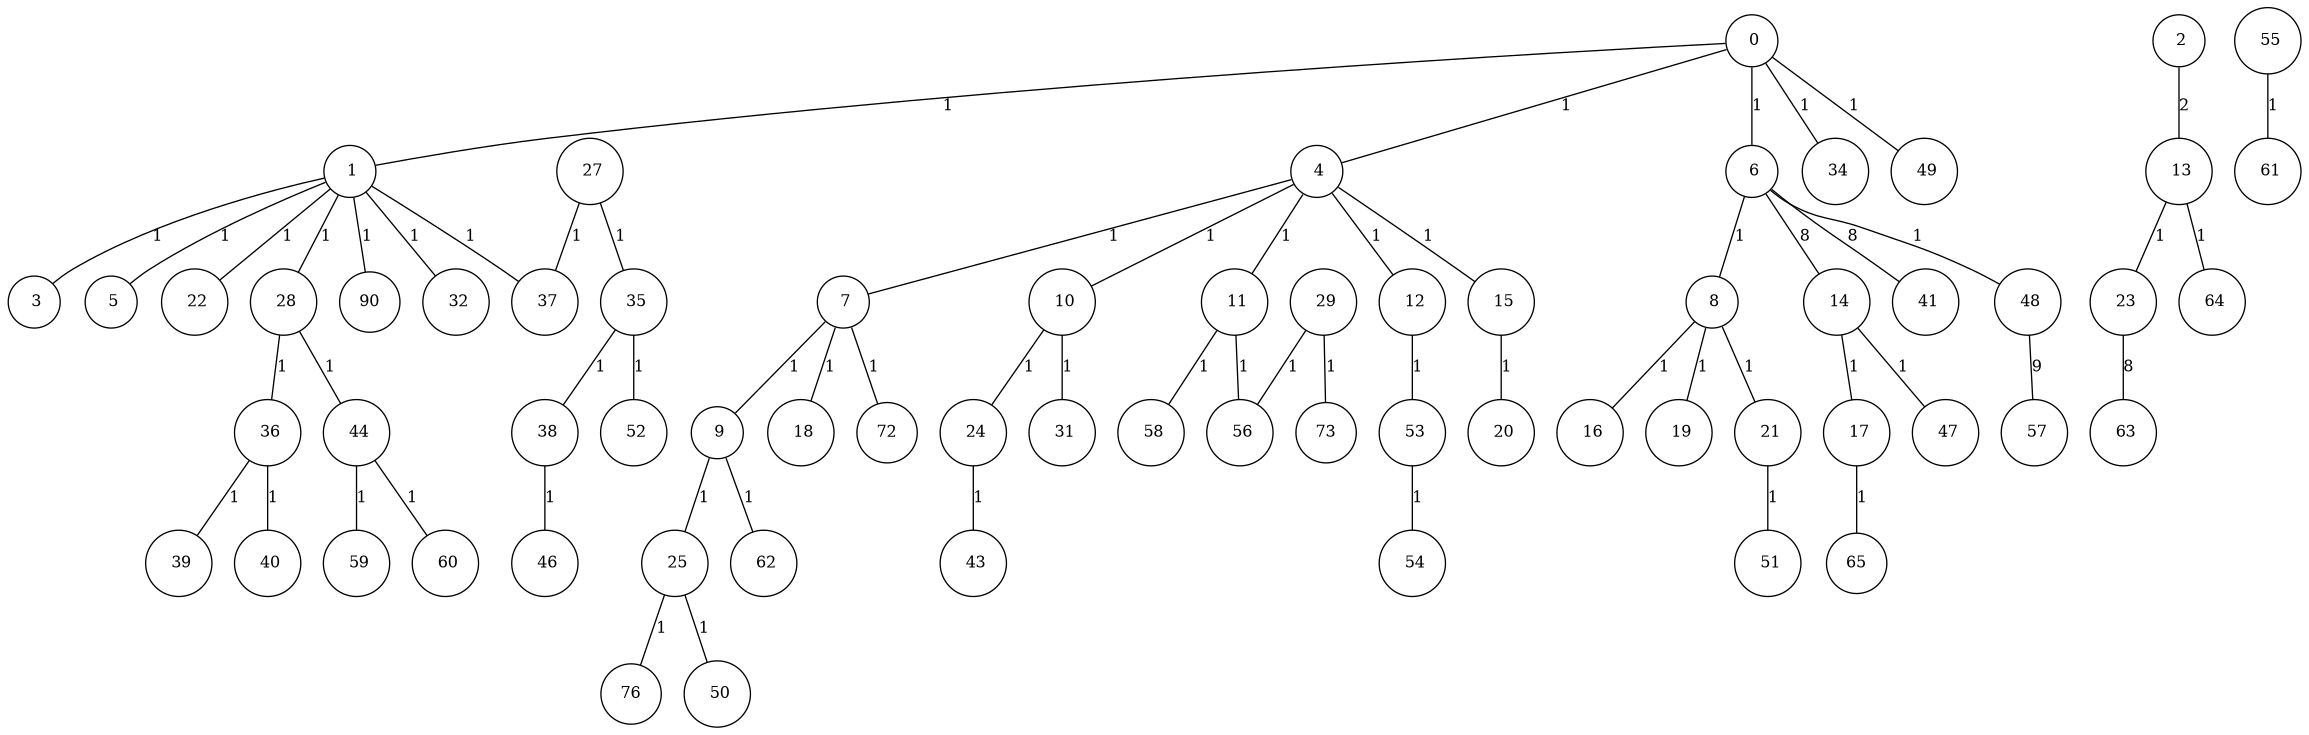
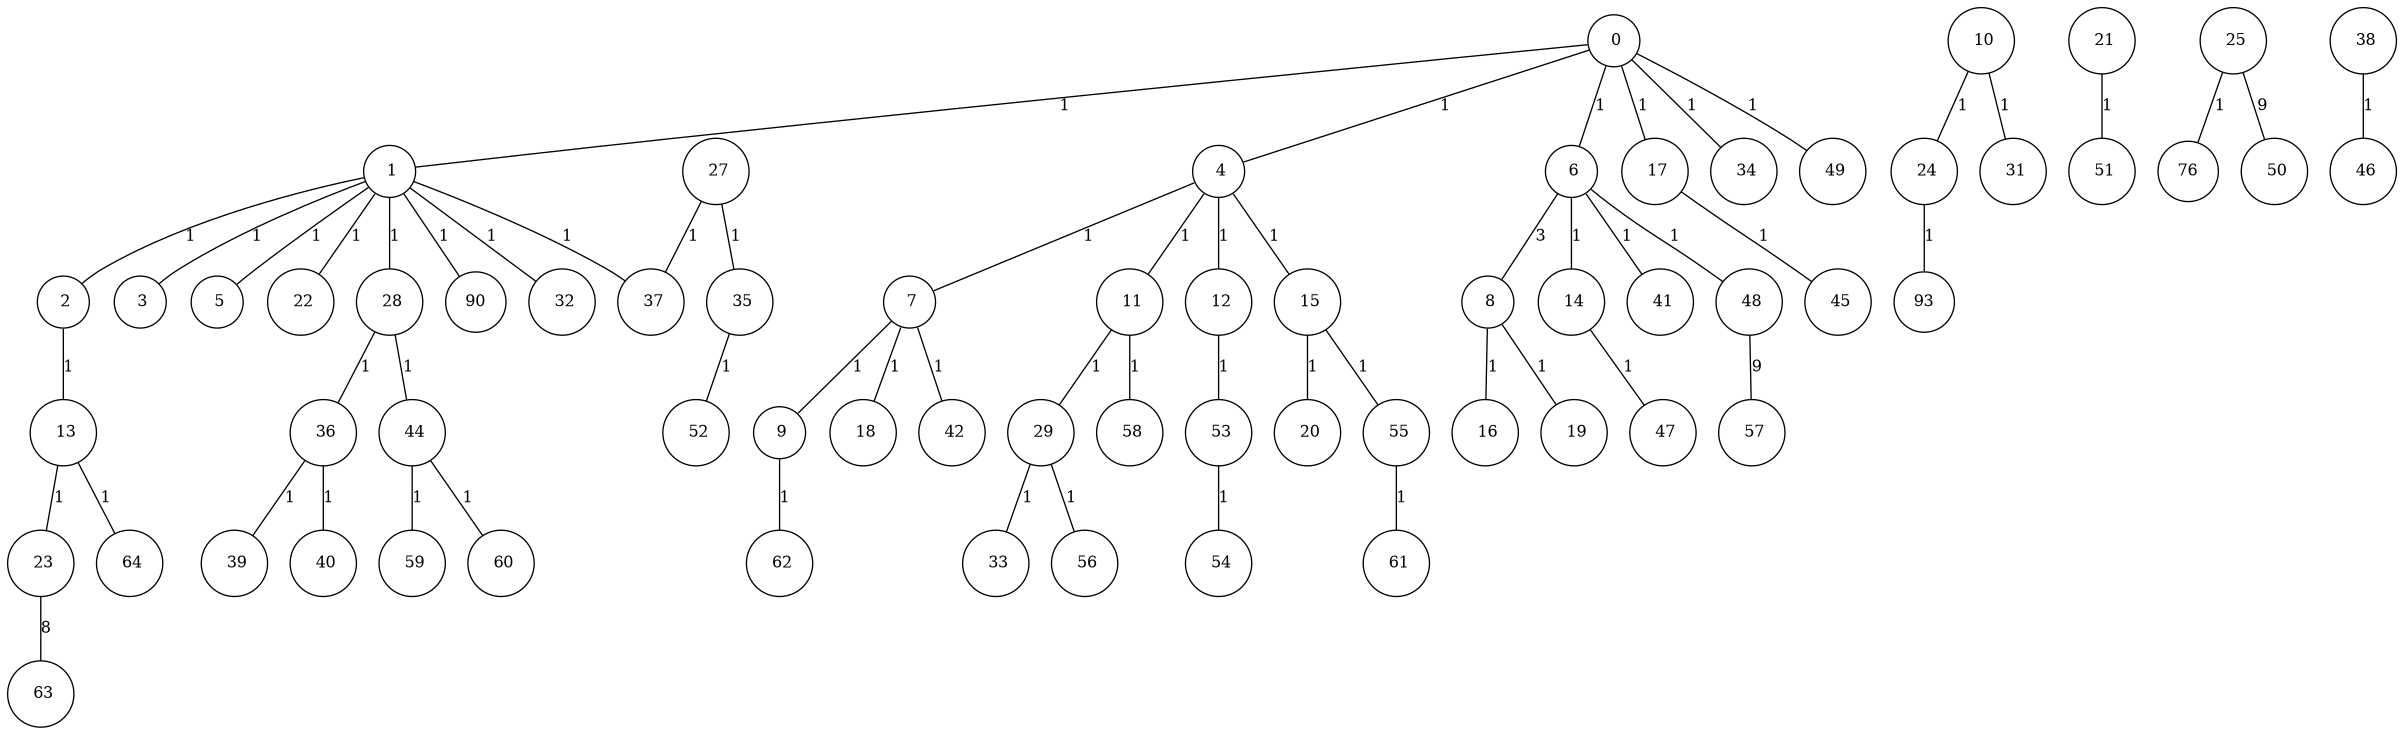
edge "2" -- "13": label "2" -> "1"
edge "1" -- "2": added, label "1"
edge "4" -- "10": removed, label "1"
edge "6" -- "8": label "1" -> "3"
edge "6" -- "14": label "8" -> "1"
edge "6" -- "41": label "8" -> "1"
edge "8" -- "21": removed, label "1"
edge "35" -- "38": removed, label "1"
edge "11" -- "56": now "11" -- "29"
edge "15" -- "55": added, label "1"
edge "14" -- "17": now "0" -- "17"
node "72": label "72" -> "42"
node "73": label "73" -> "33"
edge "9" -- "25": removed, label "1"
node "43": label "43" -> "93"
node "65": label "65" -> "45"
edge "25" -- "50": label "1" -> "9"
